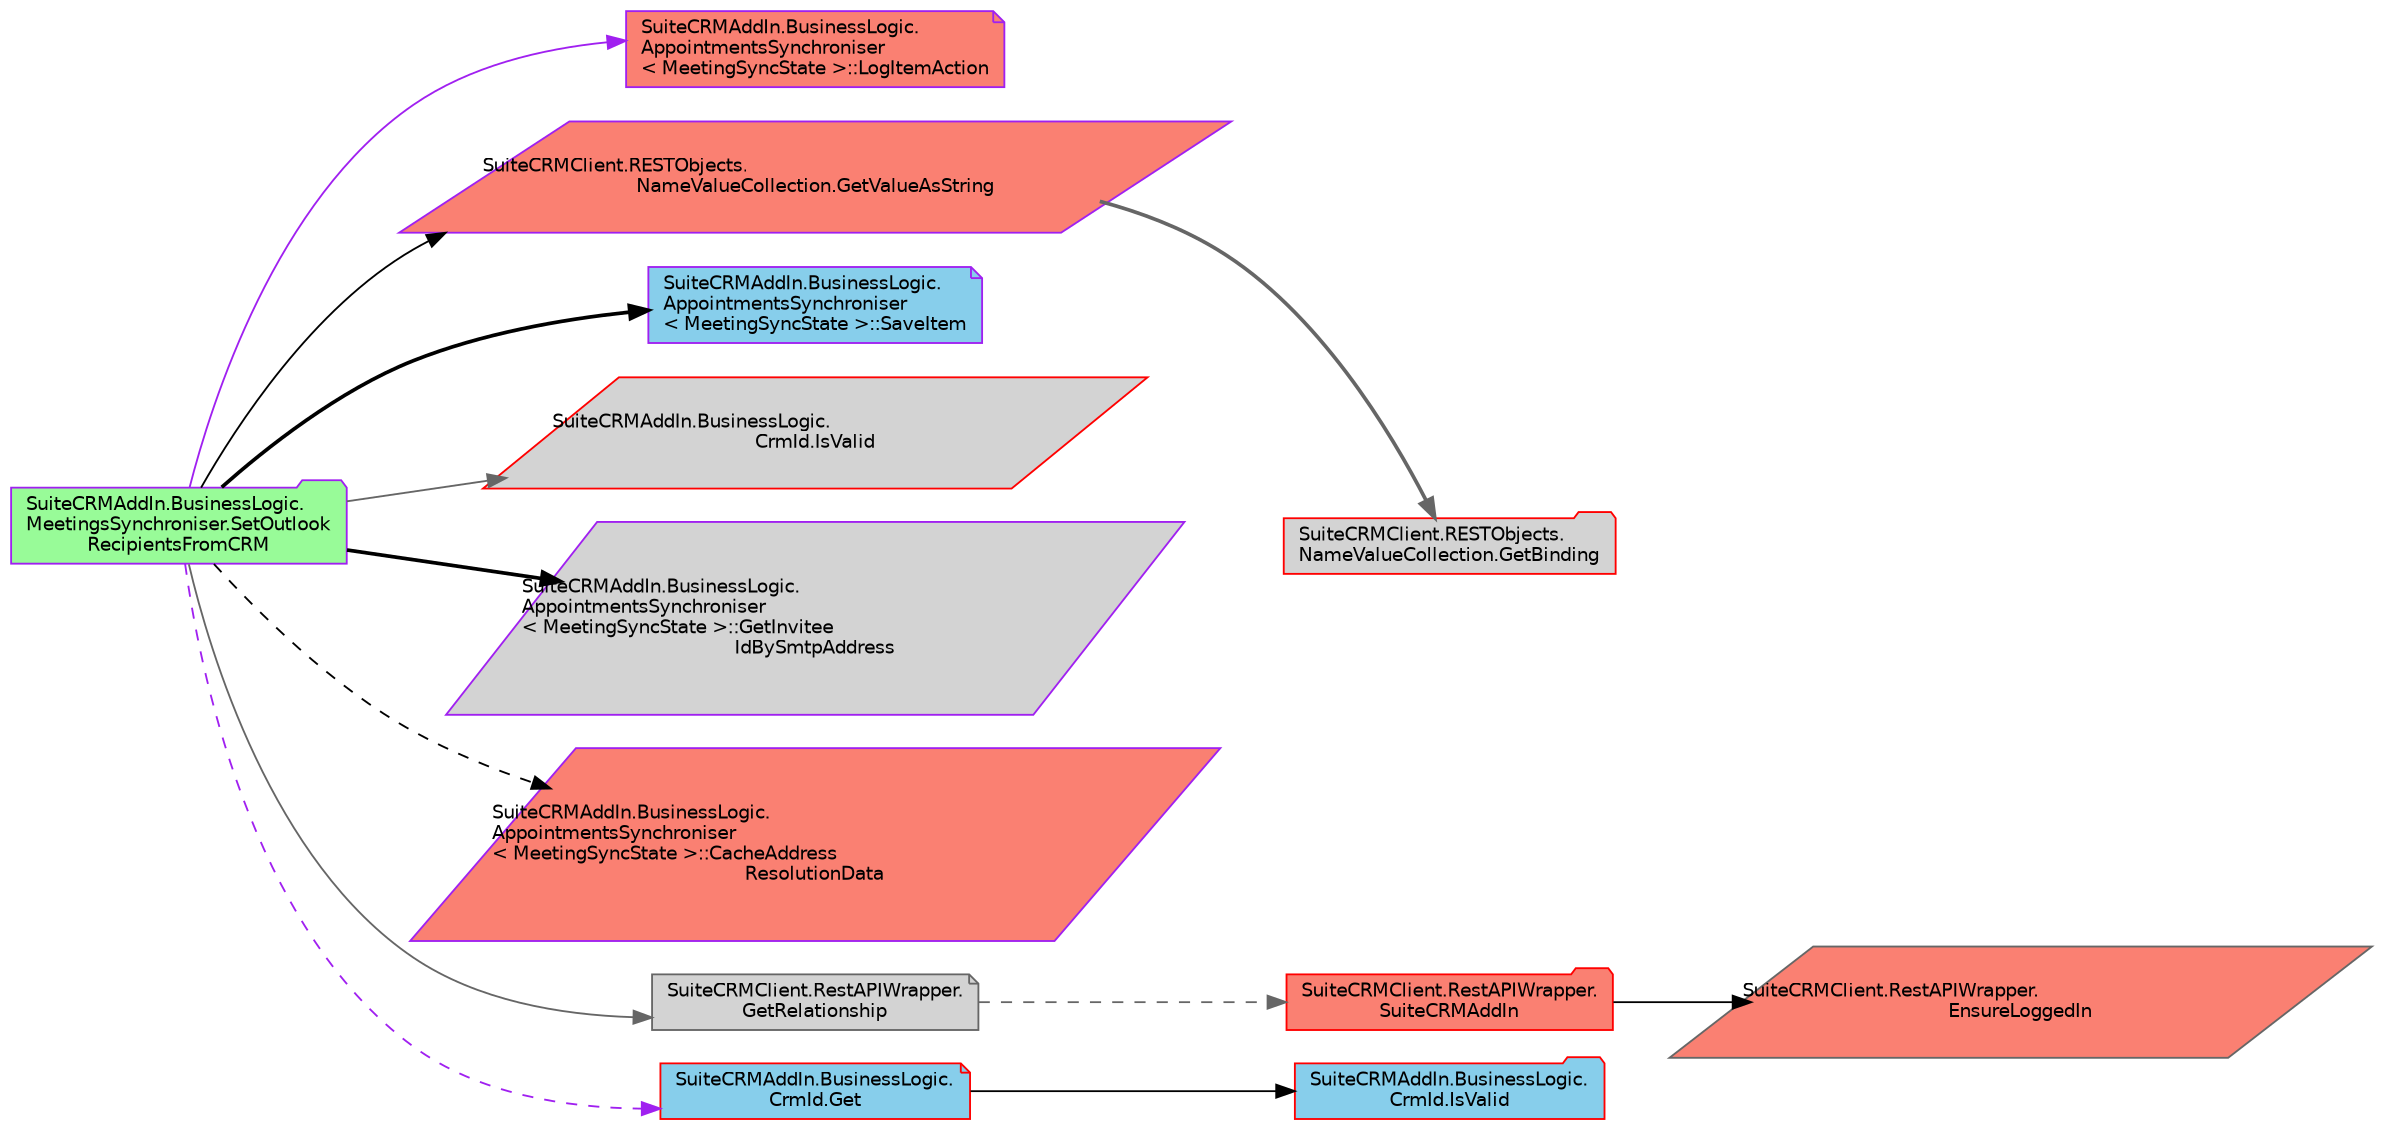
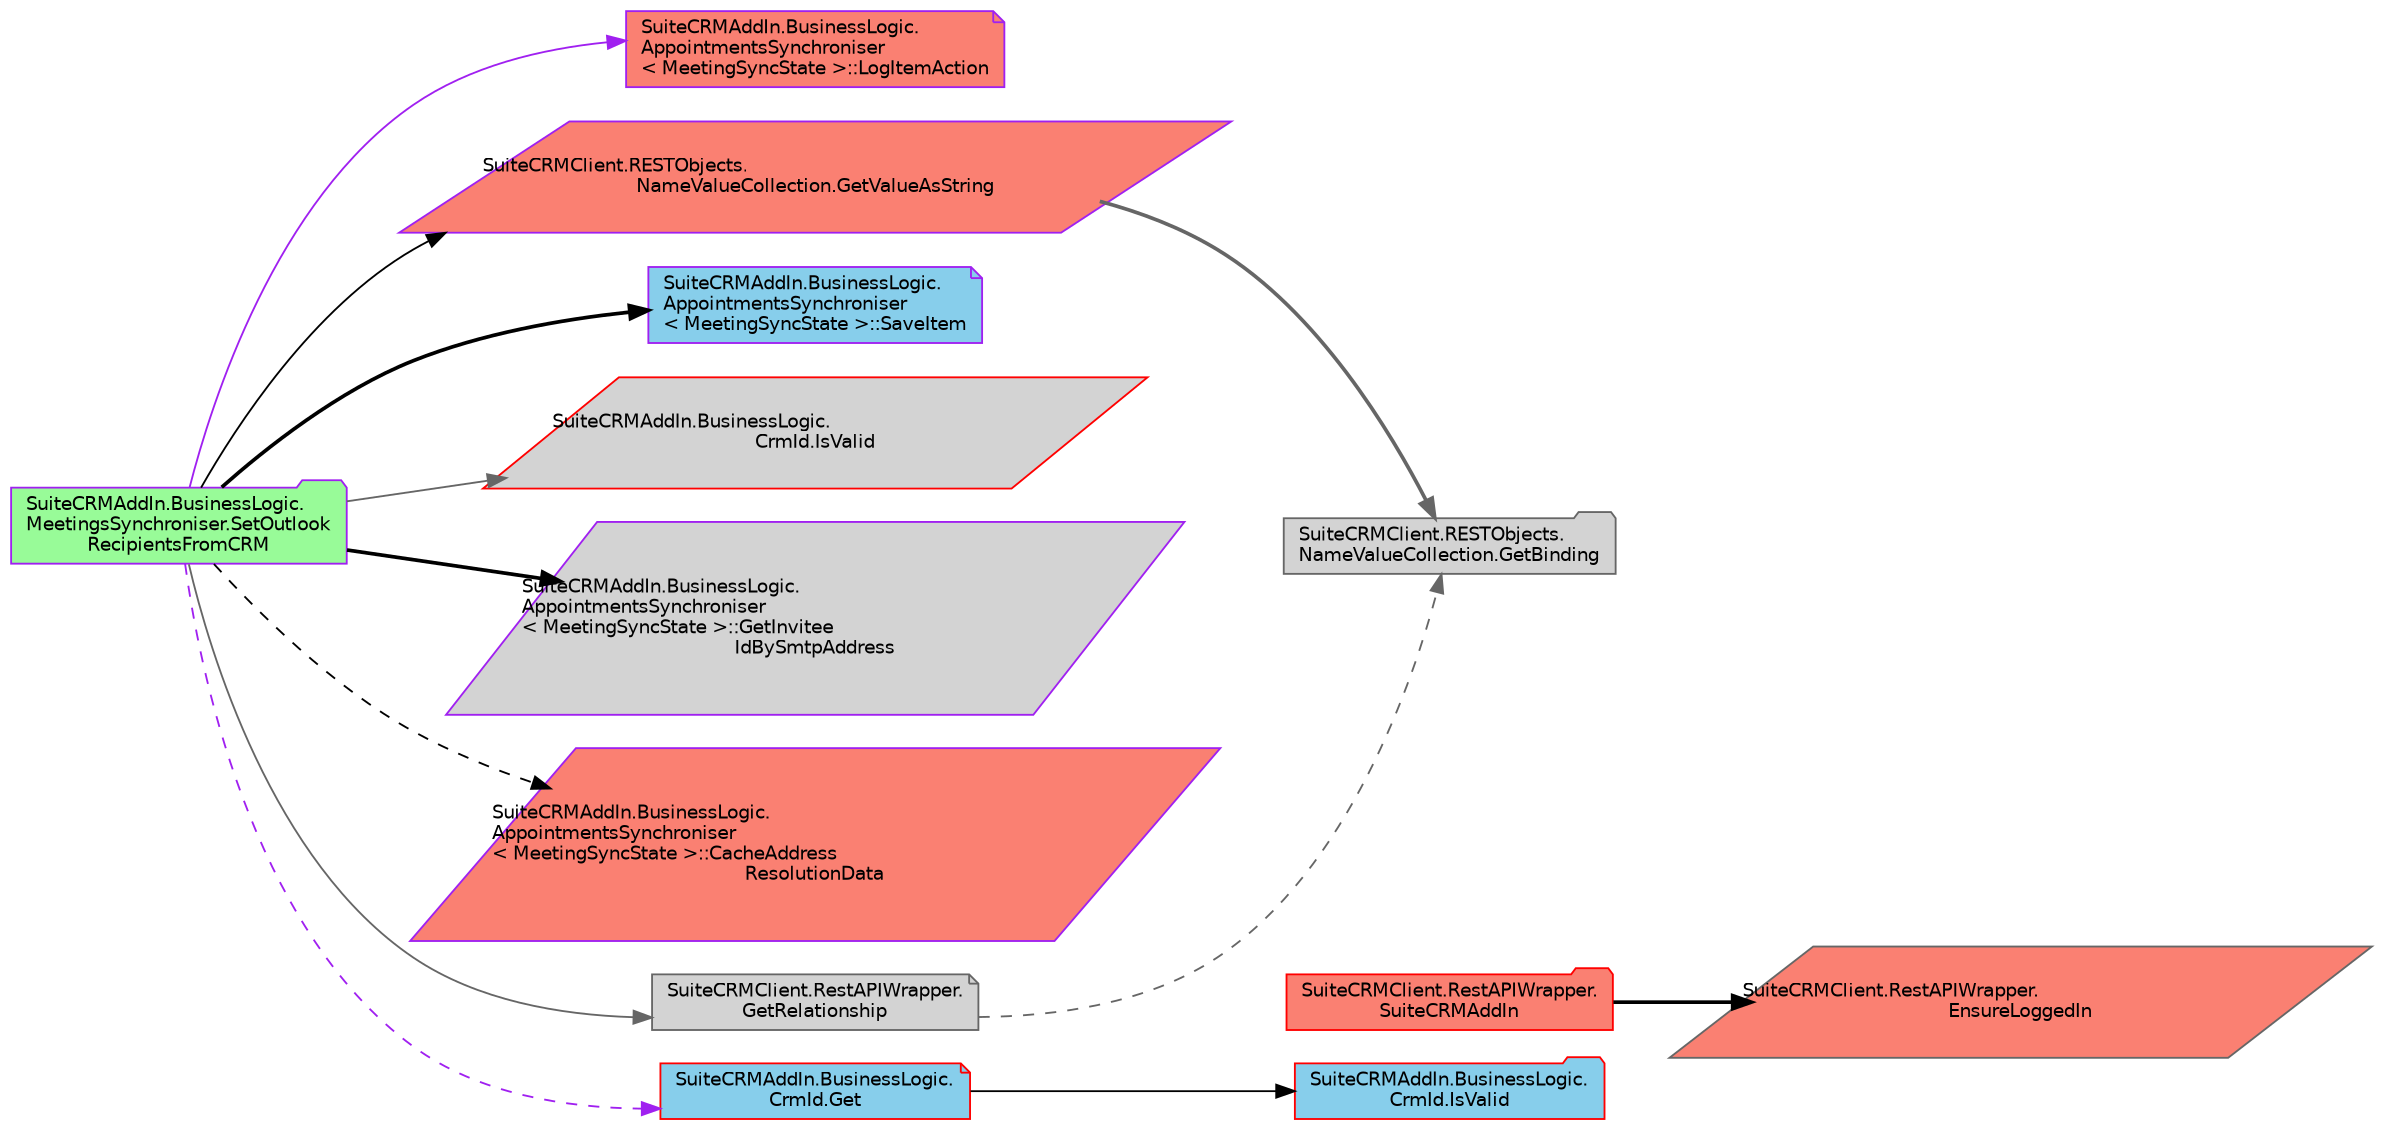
node "SuiteCRMClient.RESTObjects. NameValueCollection.GetBinding": color red -> gray40
edge "SuiteCRMClient.RestAPIWrapper. GetRelationship" -> "SuiteCRMClient.RestAPIWrapper. SuiteCRMAddIn": now "SuiteCRMClient.RestAPIWrapper. GetRelationship" -> "SuiteCRMClient.RESTObjects. NameValueCollection.GetBinding"
edge "SuiteCRMClient.RestAPIWrapper. SuiteCRMAddIn" -> "SuiteCRMClient.RestAPIWrapper. EnsureLoggedIn": style solid -> bold
